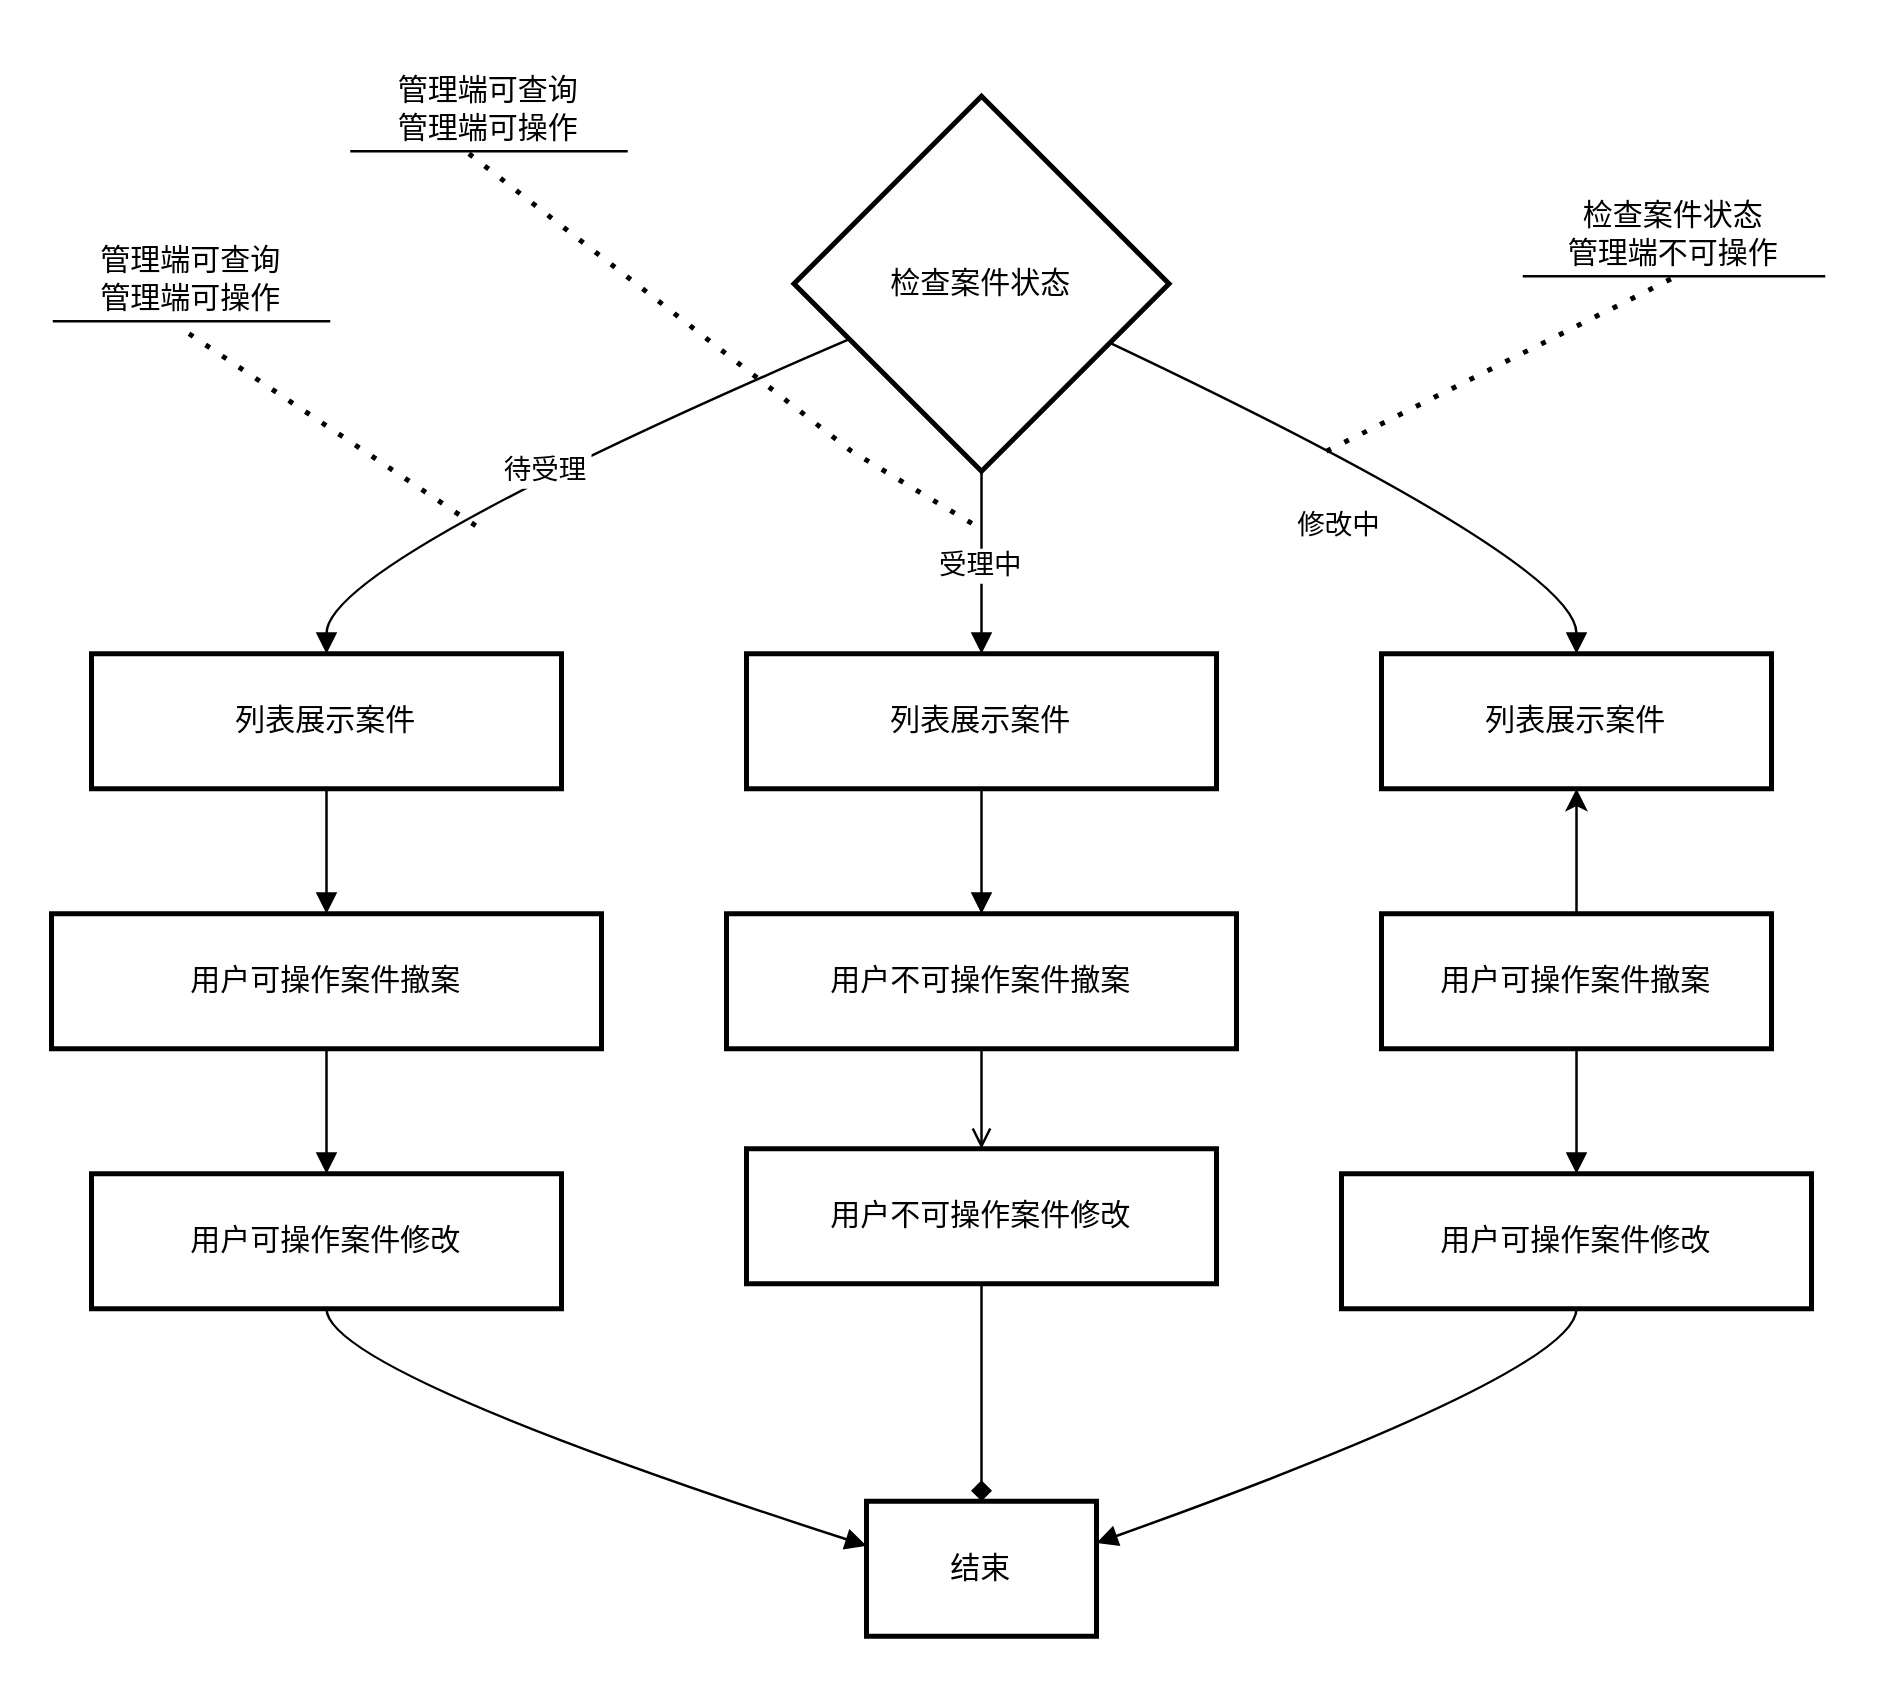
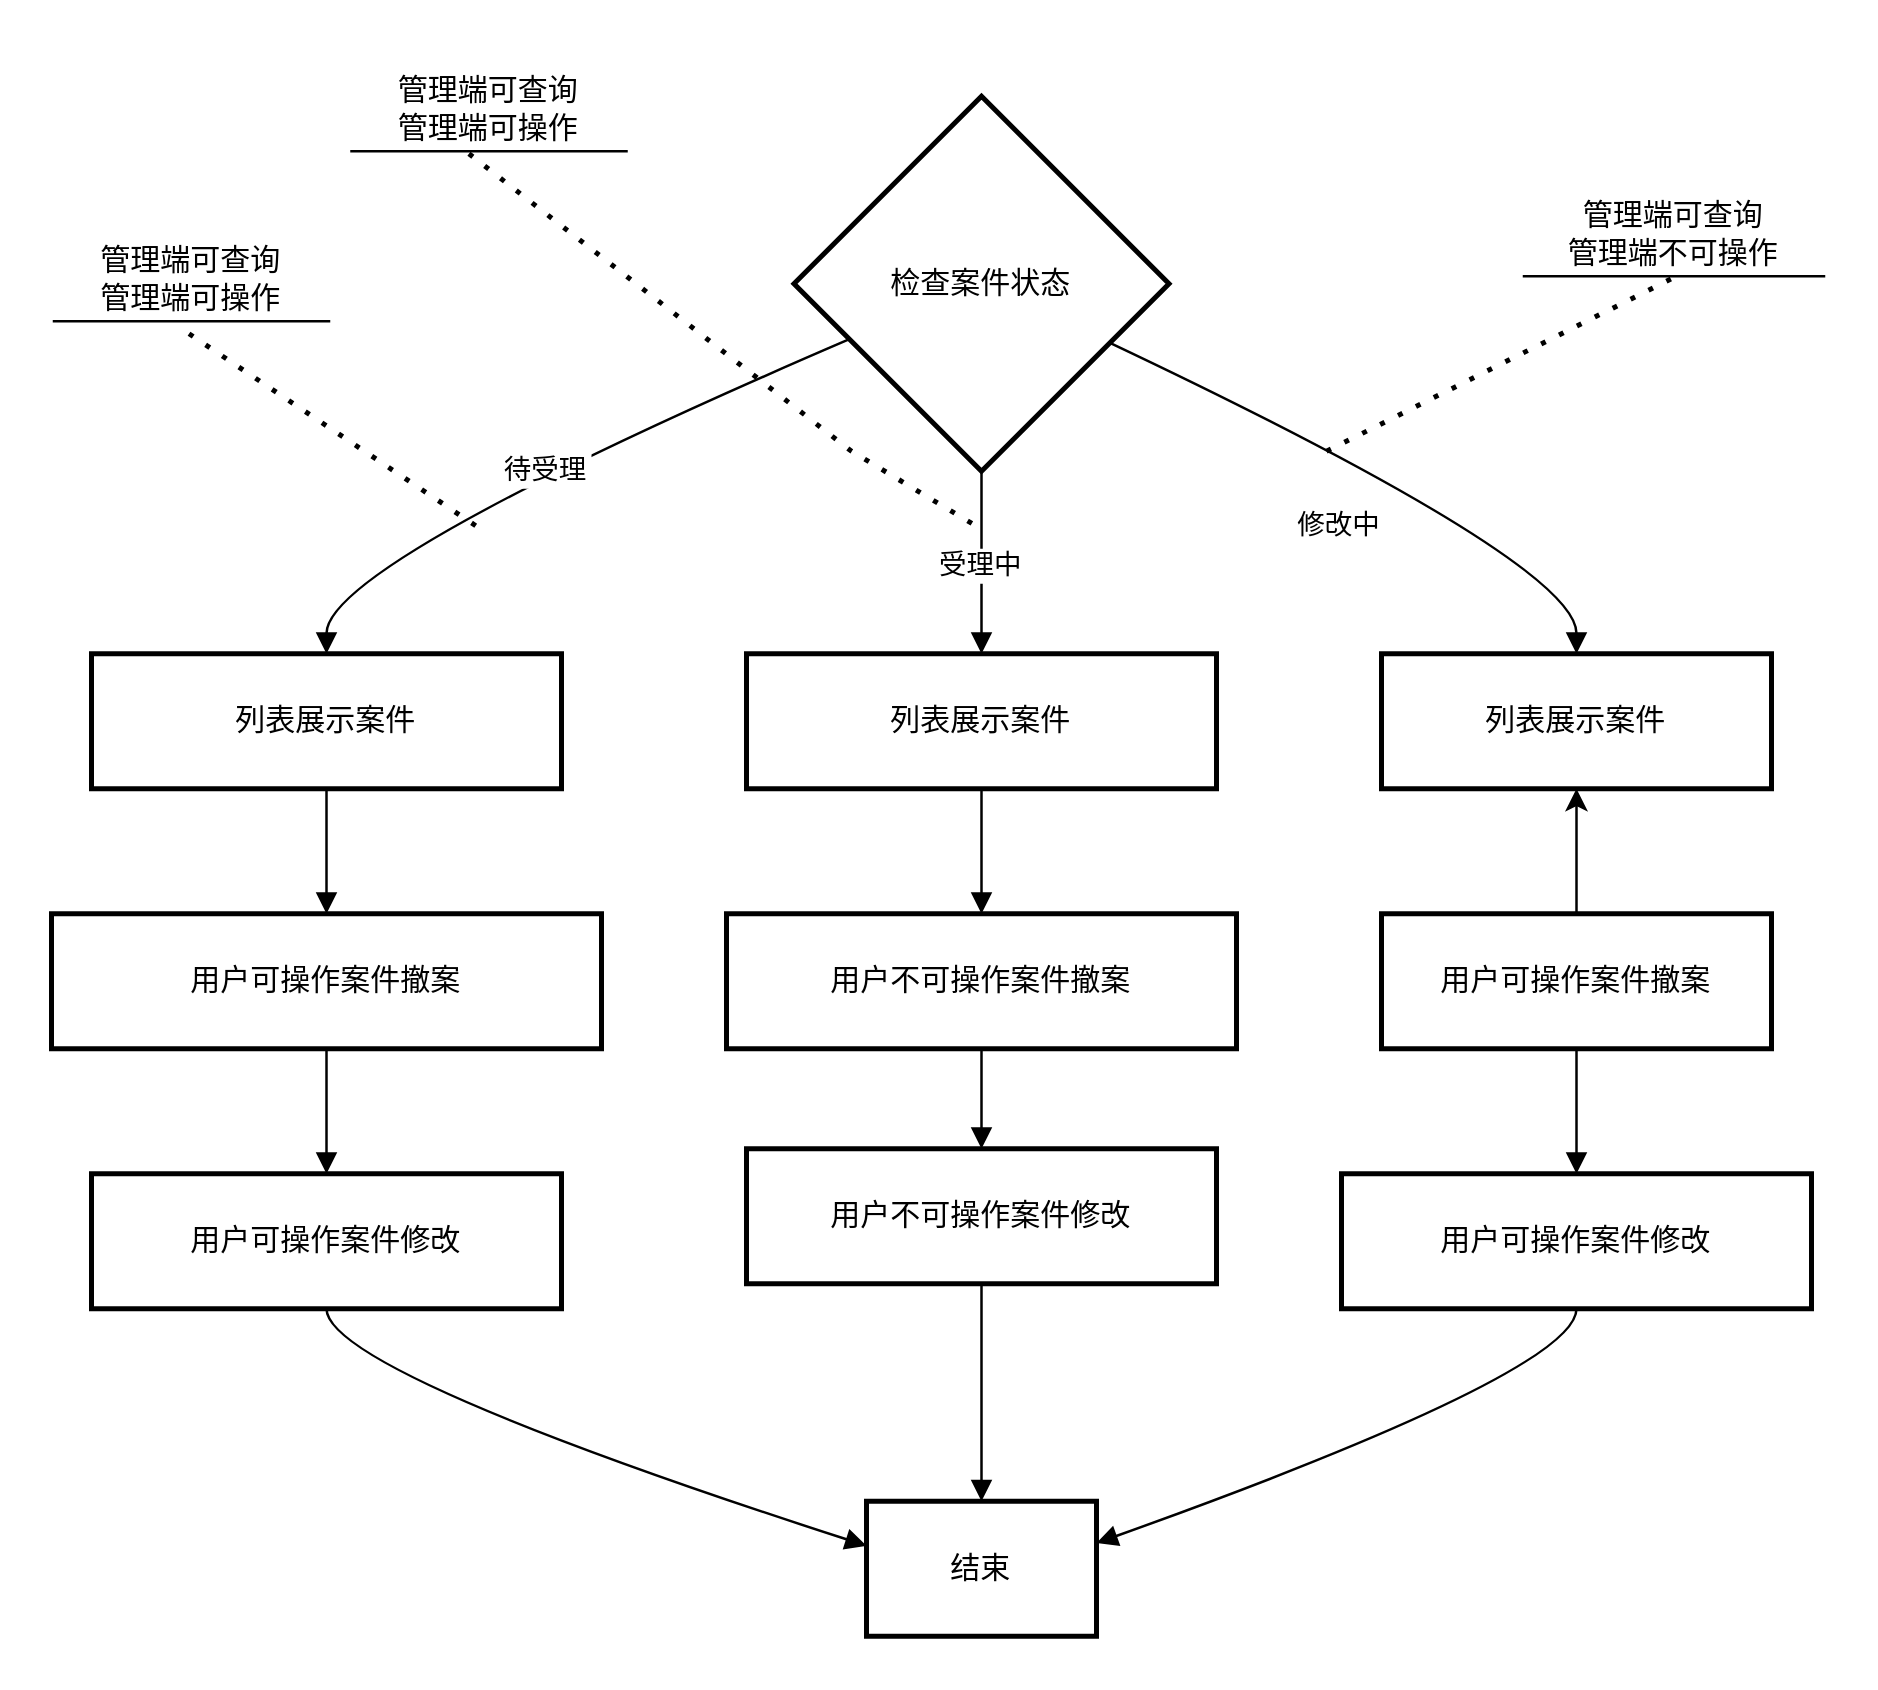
node "检查案件状态 管理端不可操作": label "检查案件状态 管理端不可操作" -> "管理端可查询 管理端不可操作"
edge "用户不可操作案件撤案" -> "用户不可操作案件修改": arrowhead open -> block
edge "用户不可操作案件修改" -> "结束": arrowhead diamond -> block
